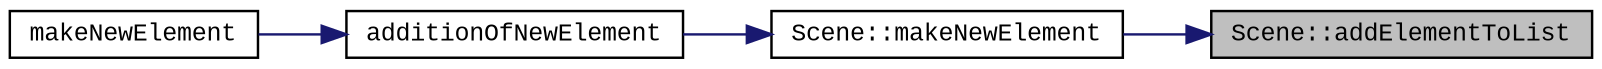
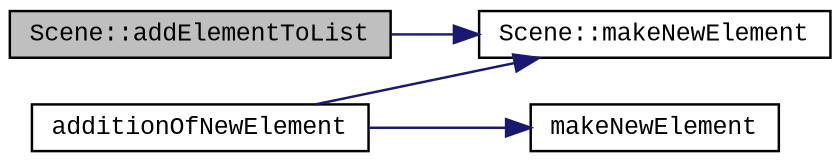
edge "makeNewElement" -> "additionOfNewElement": reversed
edge "Scene::makeNewElement" -> "Scene::addElementToList": reversed
